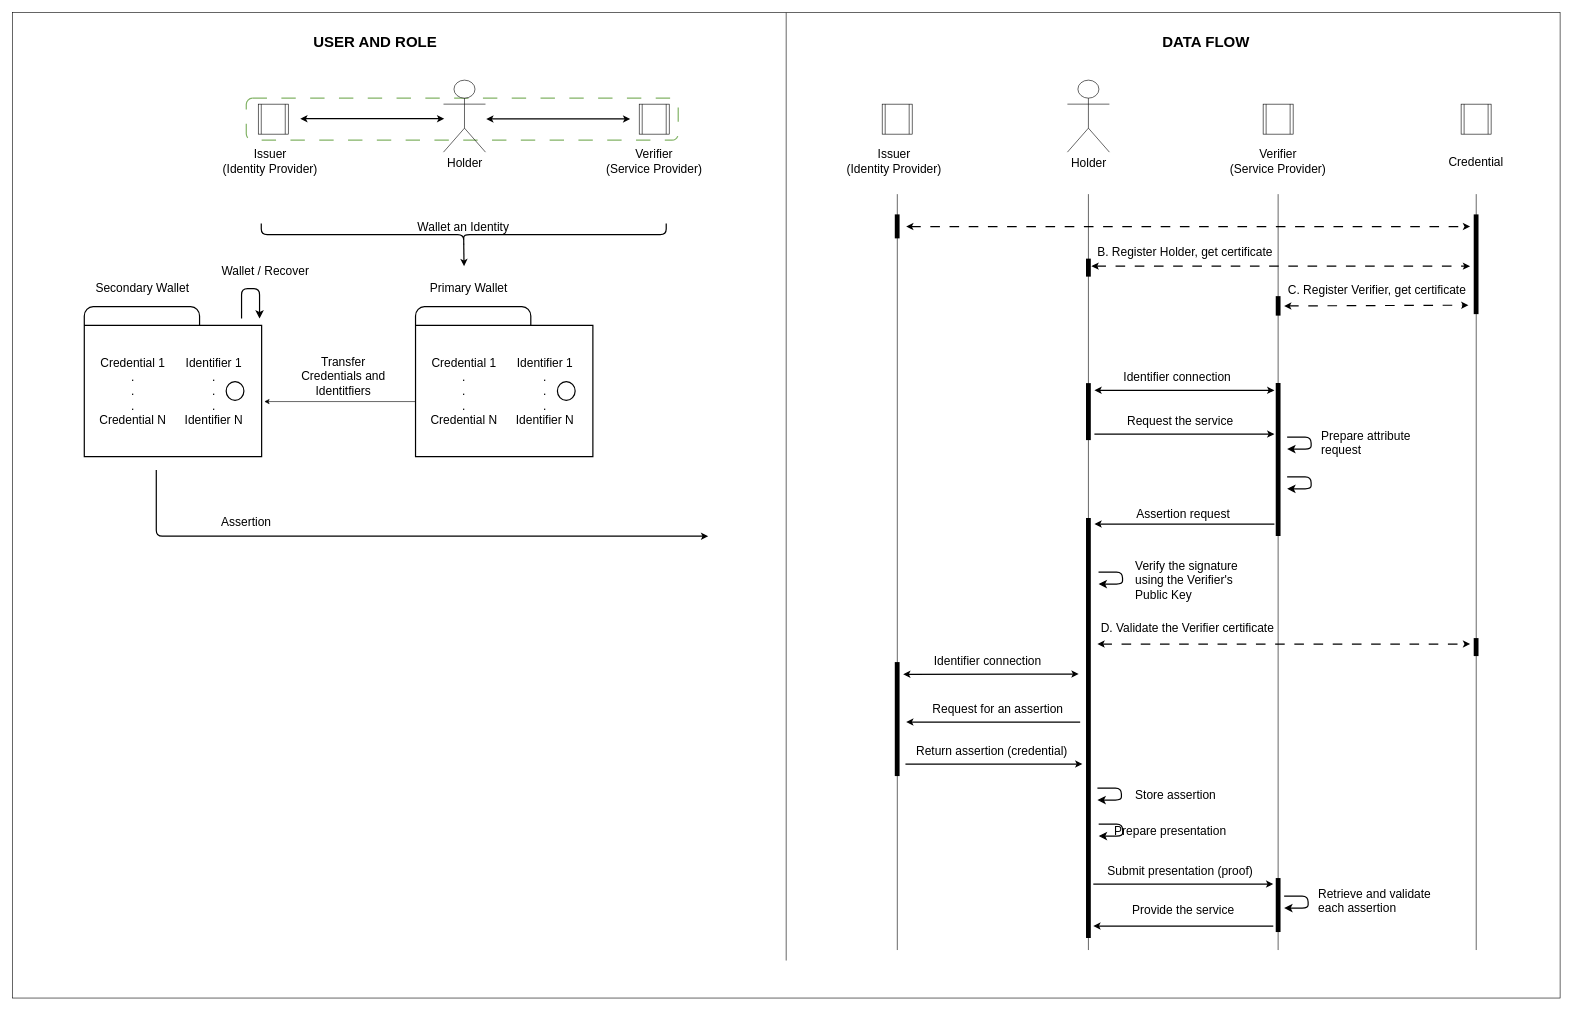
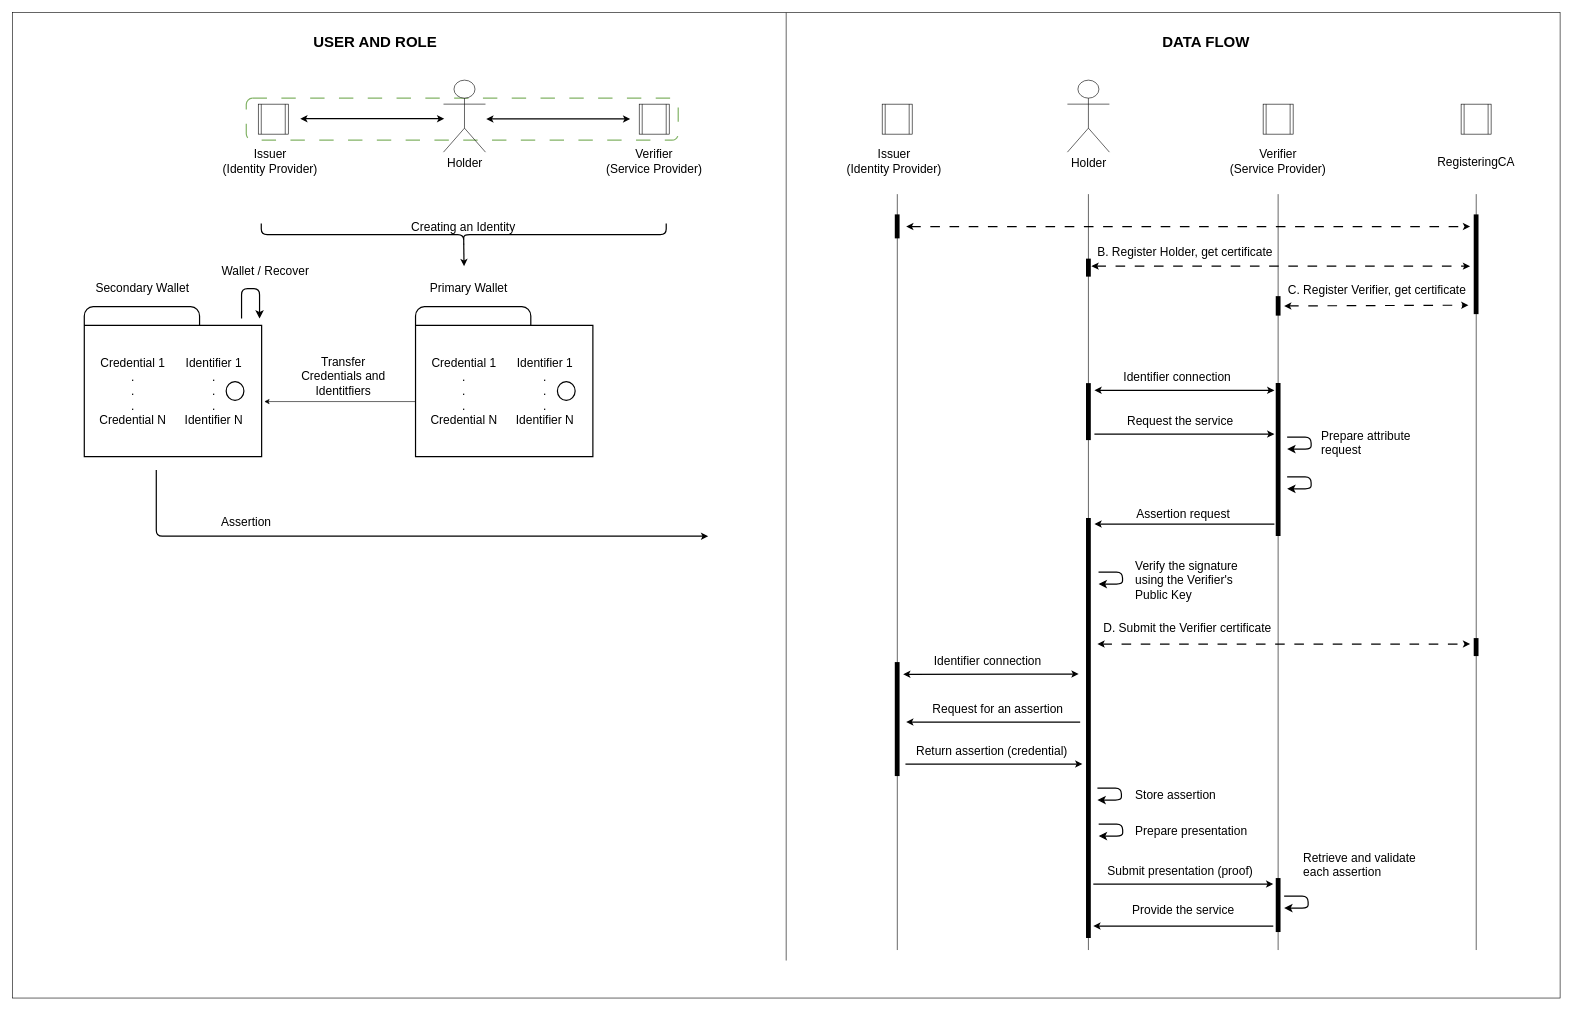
node "Credential": label "Credential" -> "RegisteringCA"
node "Wallet an Identity": label "Wallet an Identity" -> "Creating an Identity"
node "D. Validate the Verifier certificate": label "D. Validate the Verifier certificate" -> "D. Submit the Verifier certificate"
node "Prepare presentation": moved (1173, 830) -> (1194, 830)
node "Retrieve and validate each assertion": moved (1377, 900) -> (1362, 864)
